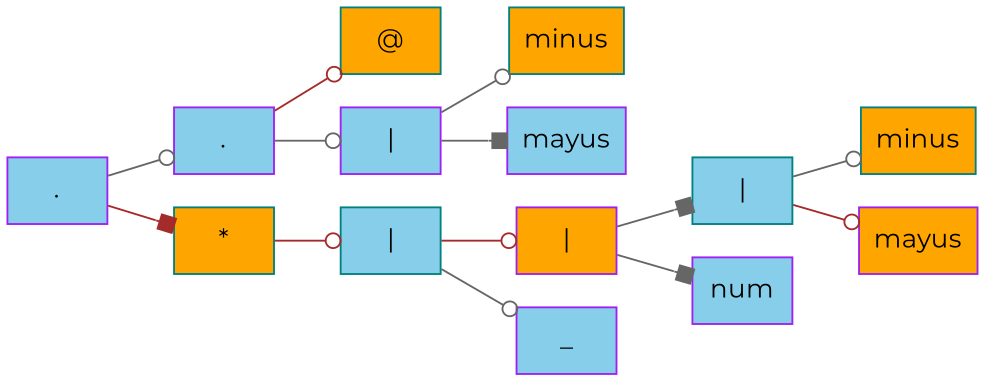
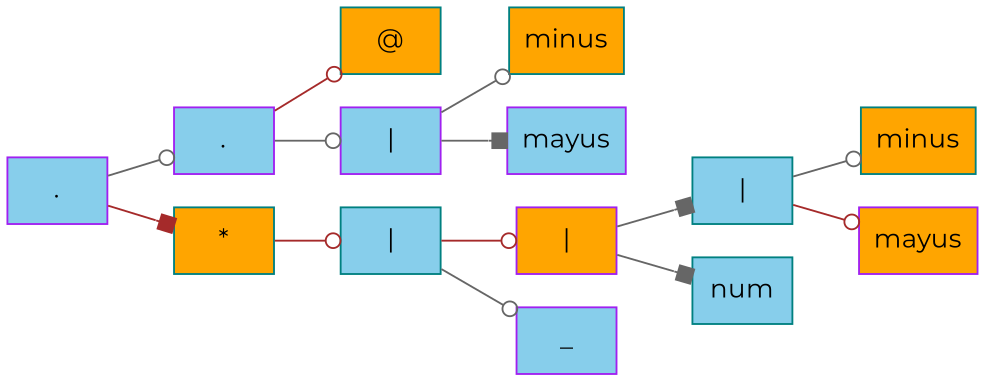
node "num": color purple -> teal
